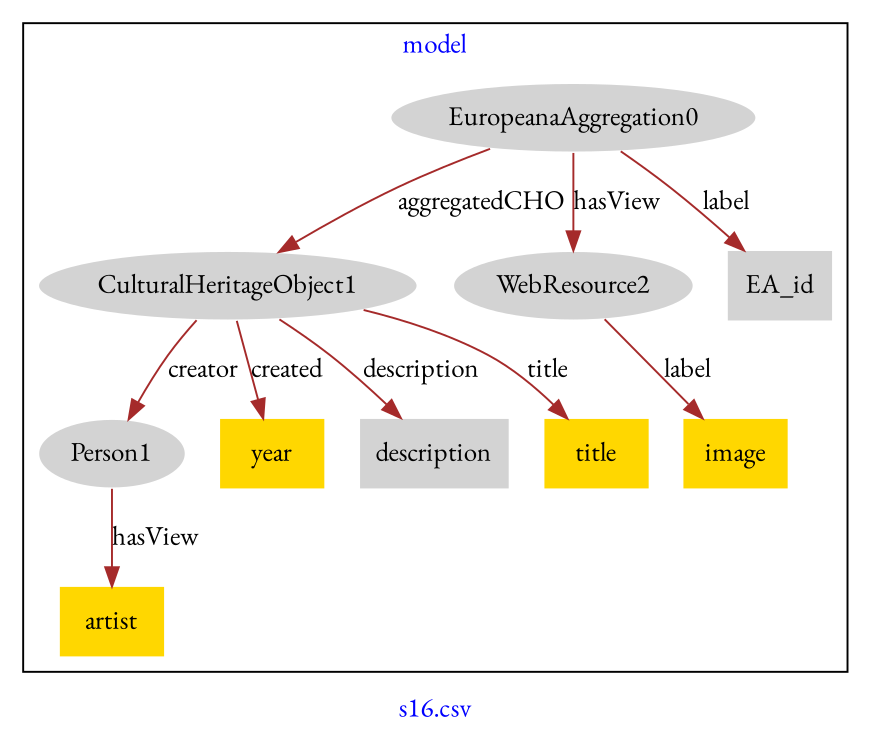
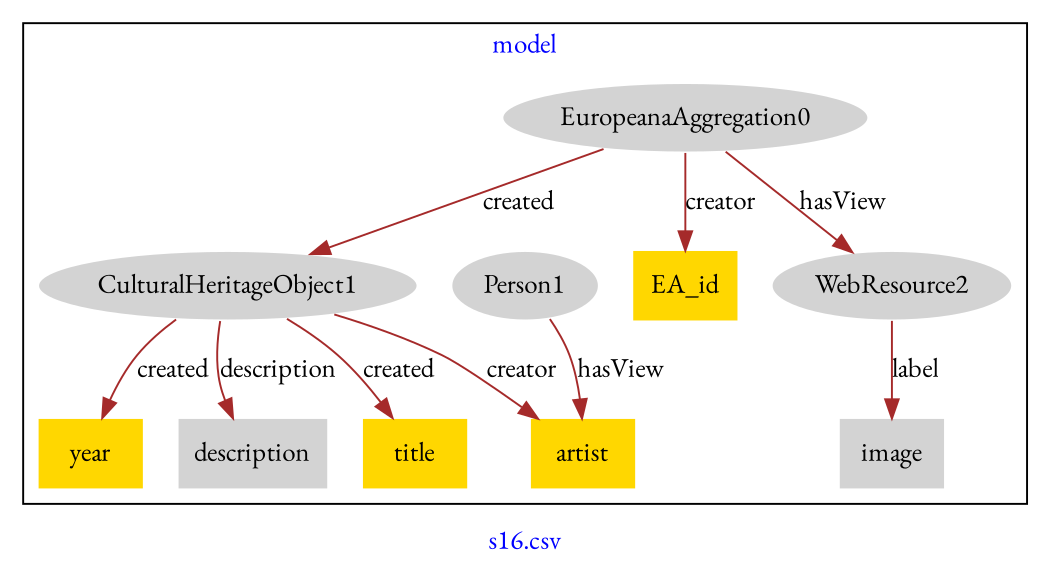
edge "EuropeanaAggregation0" -> "CulturalHeritageObject1": label "aggregatedCHO" -> "created"
edge "EuropeanaAggregation0" -> "EA_id": label "label" -> "creator"
node "EA_id": fillcolor lightgray -> gold
edge "CulturalHeritageObject1" -> "Person1": now "CulturalHeritageObject1" -> "artist"
edge "CulturalHeritageObject1" -> "title": label "title" -> "created"
node "image": fillcolor gold -> lightgray
